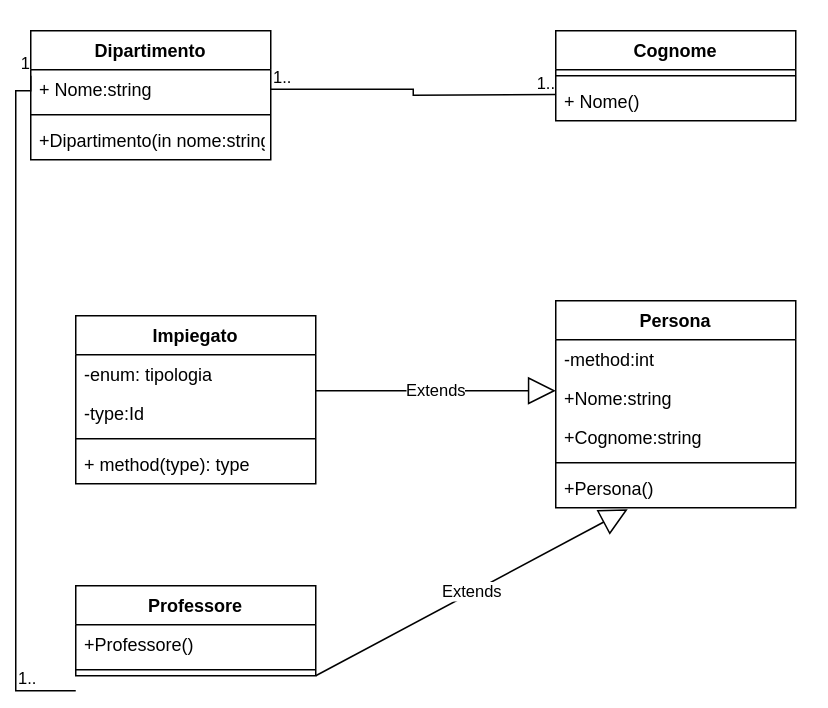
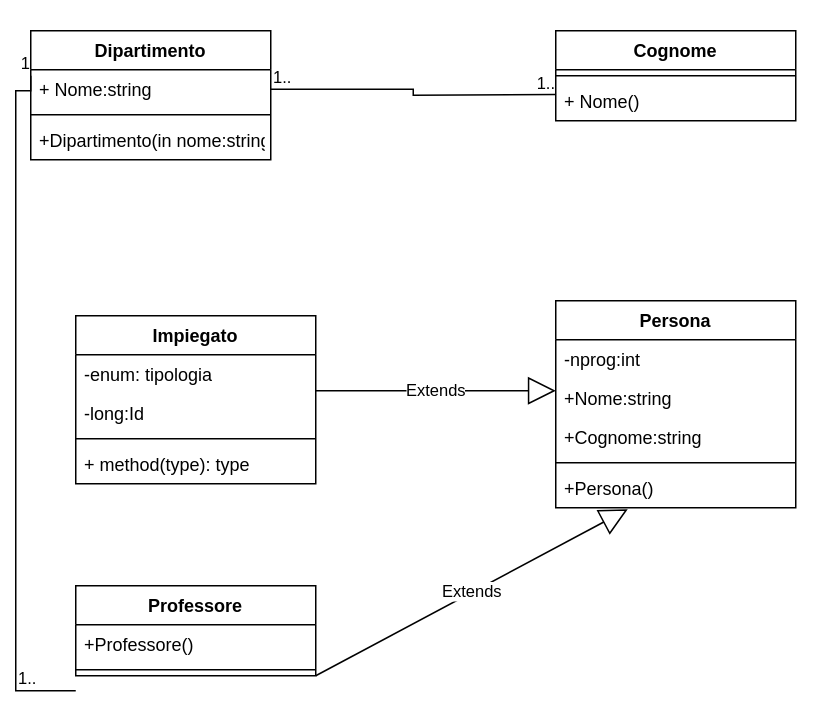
node "-method:int": label "-method:int" -> "-nprog:int"
node "-type:Id": label "-type:Id" -> "-long:Id"
